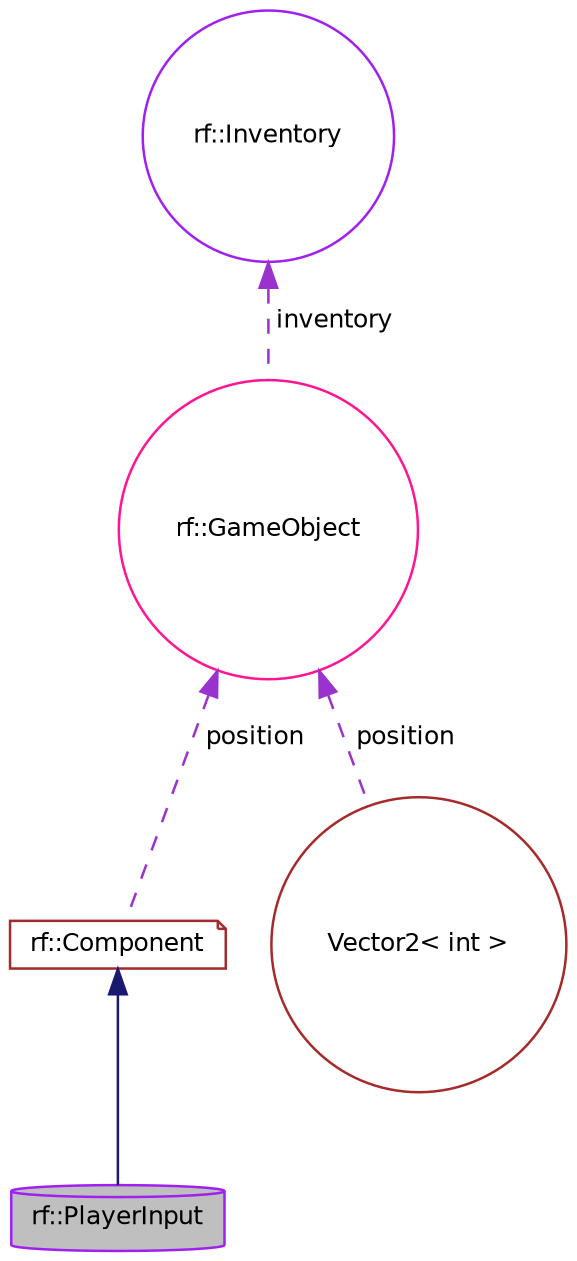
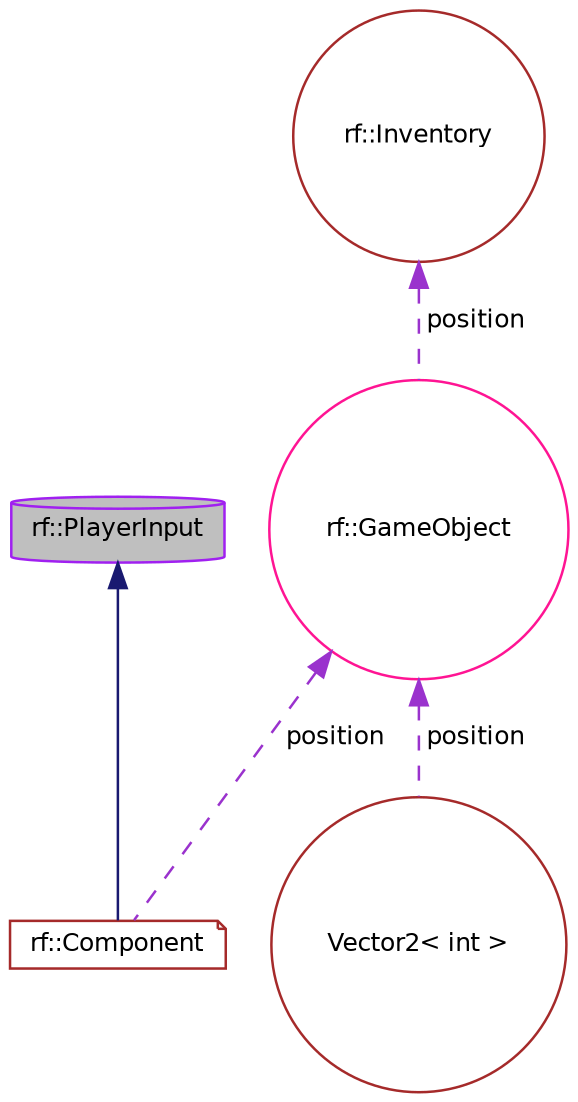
node "rf::Inventory": color purple -> brown
edge "rf::GameObject" -> "rf::Inventory": label " inventory" -> " position"
edge "rf::PlayerInput" -> "rf::Component": reversed
